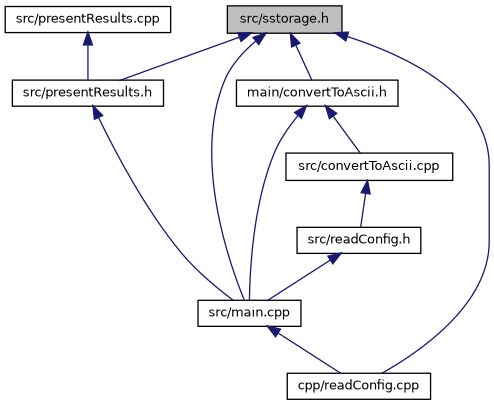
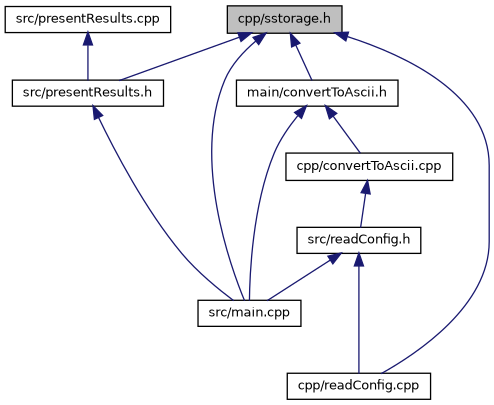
node "src/sstorage.h": label "src/sstorage.h" -> "cpp/sstorage.h"
node "src/convertToAscii.cpp": label "src/convertToAscii.cpp" -> "cpp/convertToAscii.cpp"
edge "cpp/readConfig.cpp" -> "src/main.cpp": now "cpp/readConfig.cpp" -> "src/readConfig.h"
